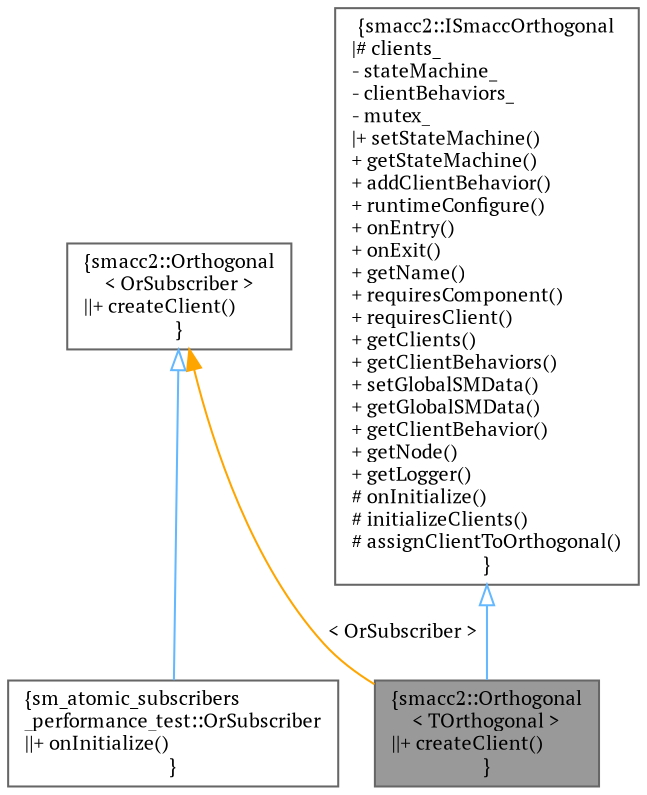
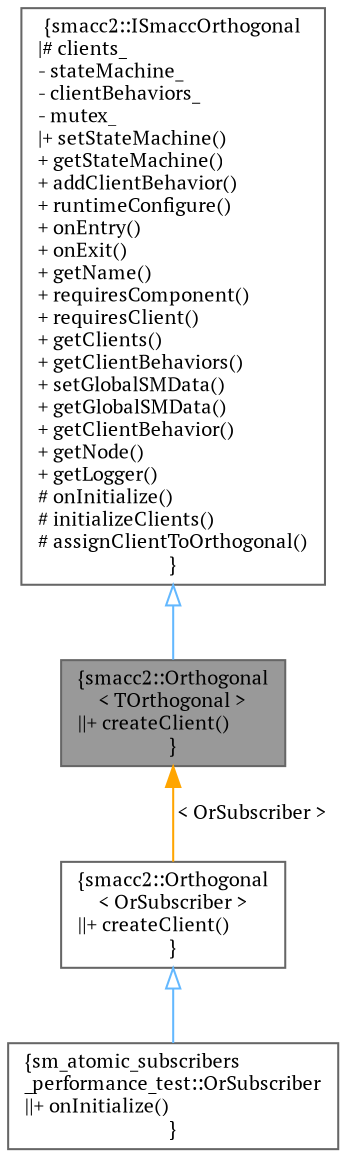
edge "{smacc2::Orthogonal < TOrthogonal > ||+ createClient() }" -> "{smacc2::Orthogonal < OrSubscriber > ||+ createClient() }": reversed
